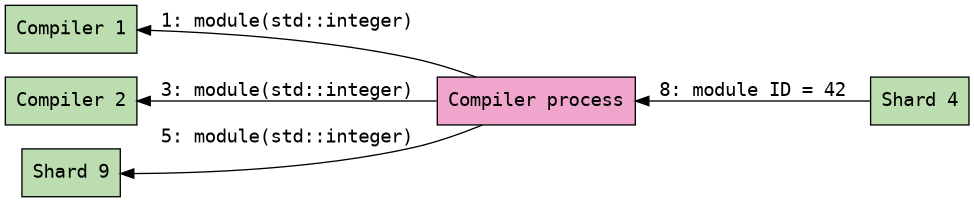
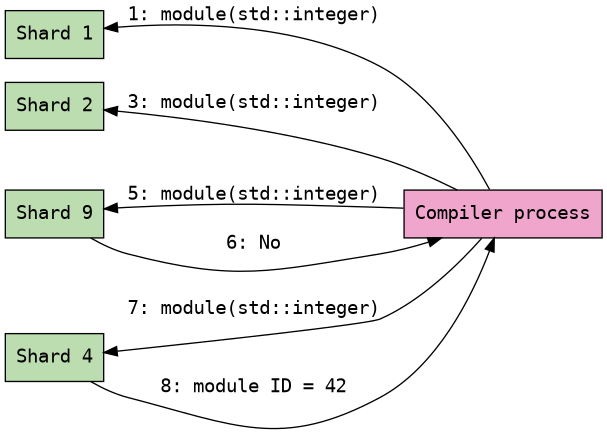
node "Compiler 1": label "Compiler 1" -> "Shard 1"
node "Compiler 2": label "Compiler 2" -> "Shard 2"
edge "Shard 9" -> "Compiler process": added, label "6: No"
edge "Compiler process" -> "Shard 4": added, label "7: module(std::integer)"
